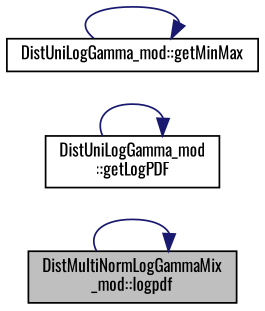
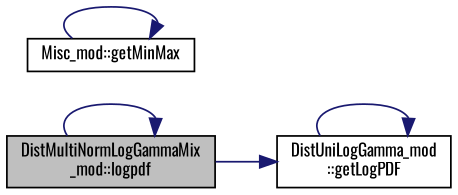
node "DistUniLogGamma_mod::getMinMax": label "DistUniLogGamma_mod::getMinMax" -> "Misc_mod::getMinMax"
edge "DistMultiNormLogGammaMix _mod::logpdf" -> "DistUniLogGamma_mod ::getLogPDF": added
